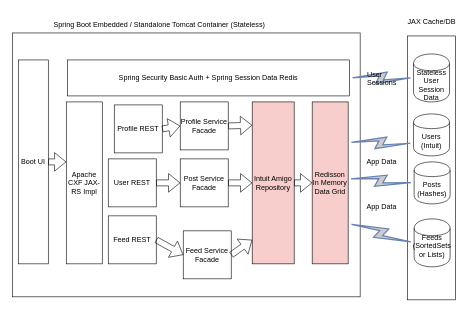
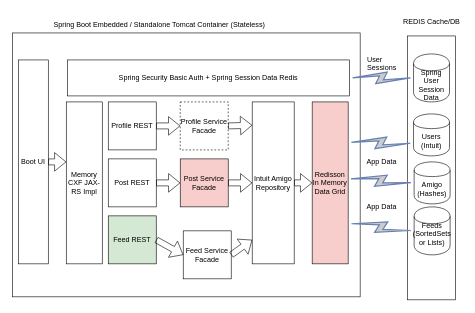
node "JAX Cache/DB": label "JAX Cache/DB" -> "REDIS Cache/DB"
node "User Sessions": moved (384, 78) -> (384, 63)
node "Stateless User Session Data": label "Stateless User Session Data" -> "Spring User Session Data"
node "Profile Service Facade": style solid -> dashed
node "Profile REST": moved (138, 129) -> (132, 126)
node "Apache CXF JAX-RS Impl": label "Apache CXF JAX-RS Impl" -> "Memory CXF JAX-RS Impl"
node "User REST": label "User REST" -> "Post REST"
node "Post Service Facade": fillcolor #ffffff -> #f8cecc
node "Intuit Amigo Repository": fillcolor #f8cecc -> #ffffff
node "Posts (Hashes)": label "Posts (Hashes)" -> "Amigo (Hashes)"
node "Feed REST": fillcolor #ffffff -> #d5e8d4
node "Feeds (SortedSets or Lists)": moved (432, 243) -> (432, 231)
